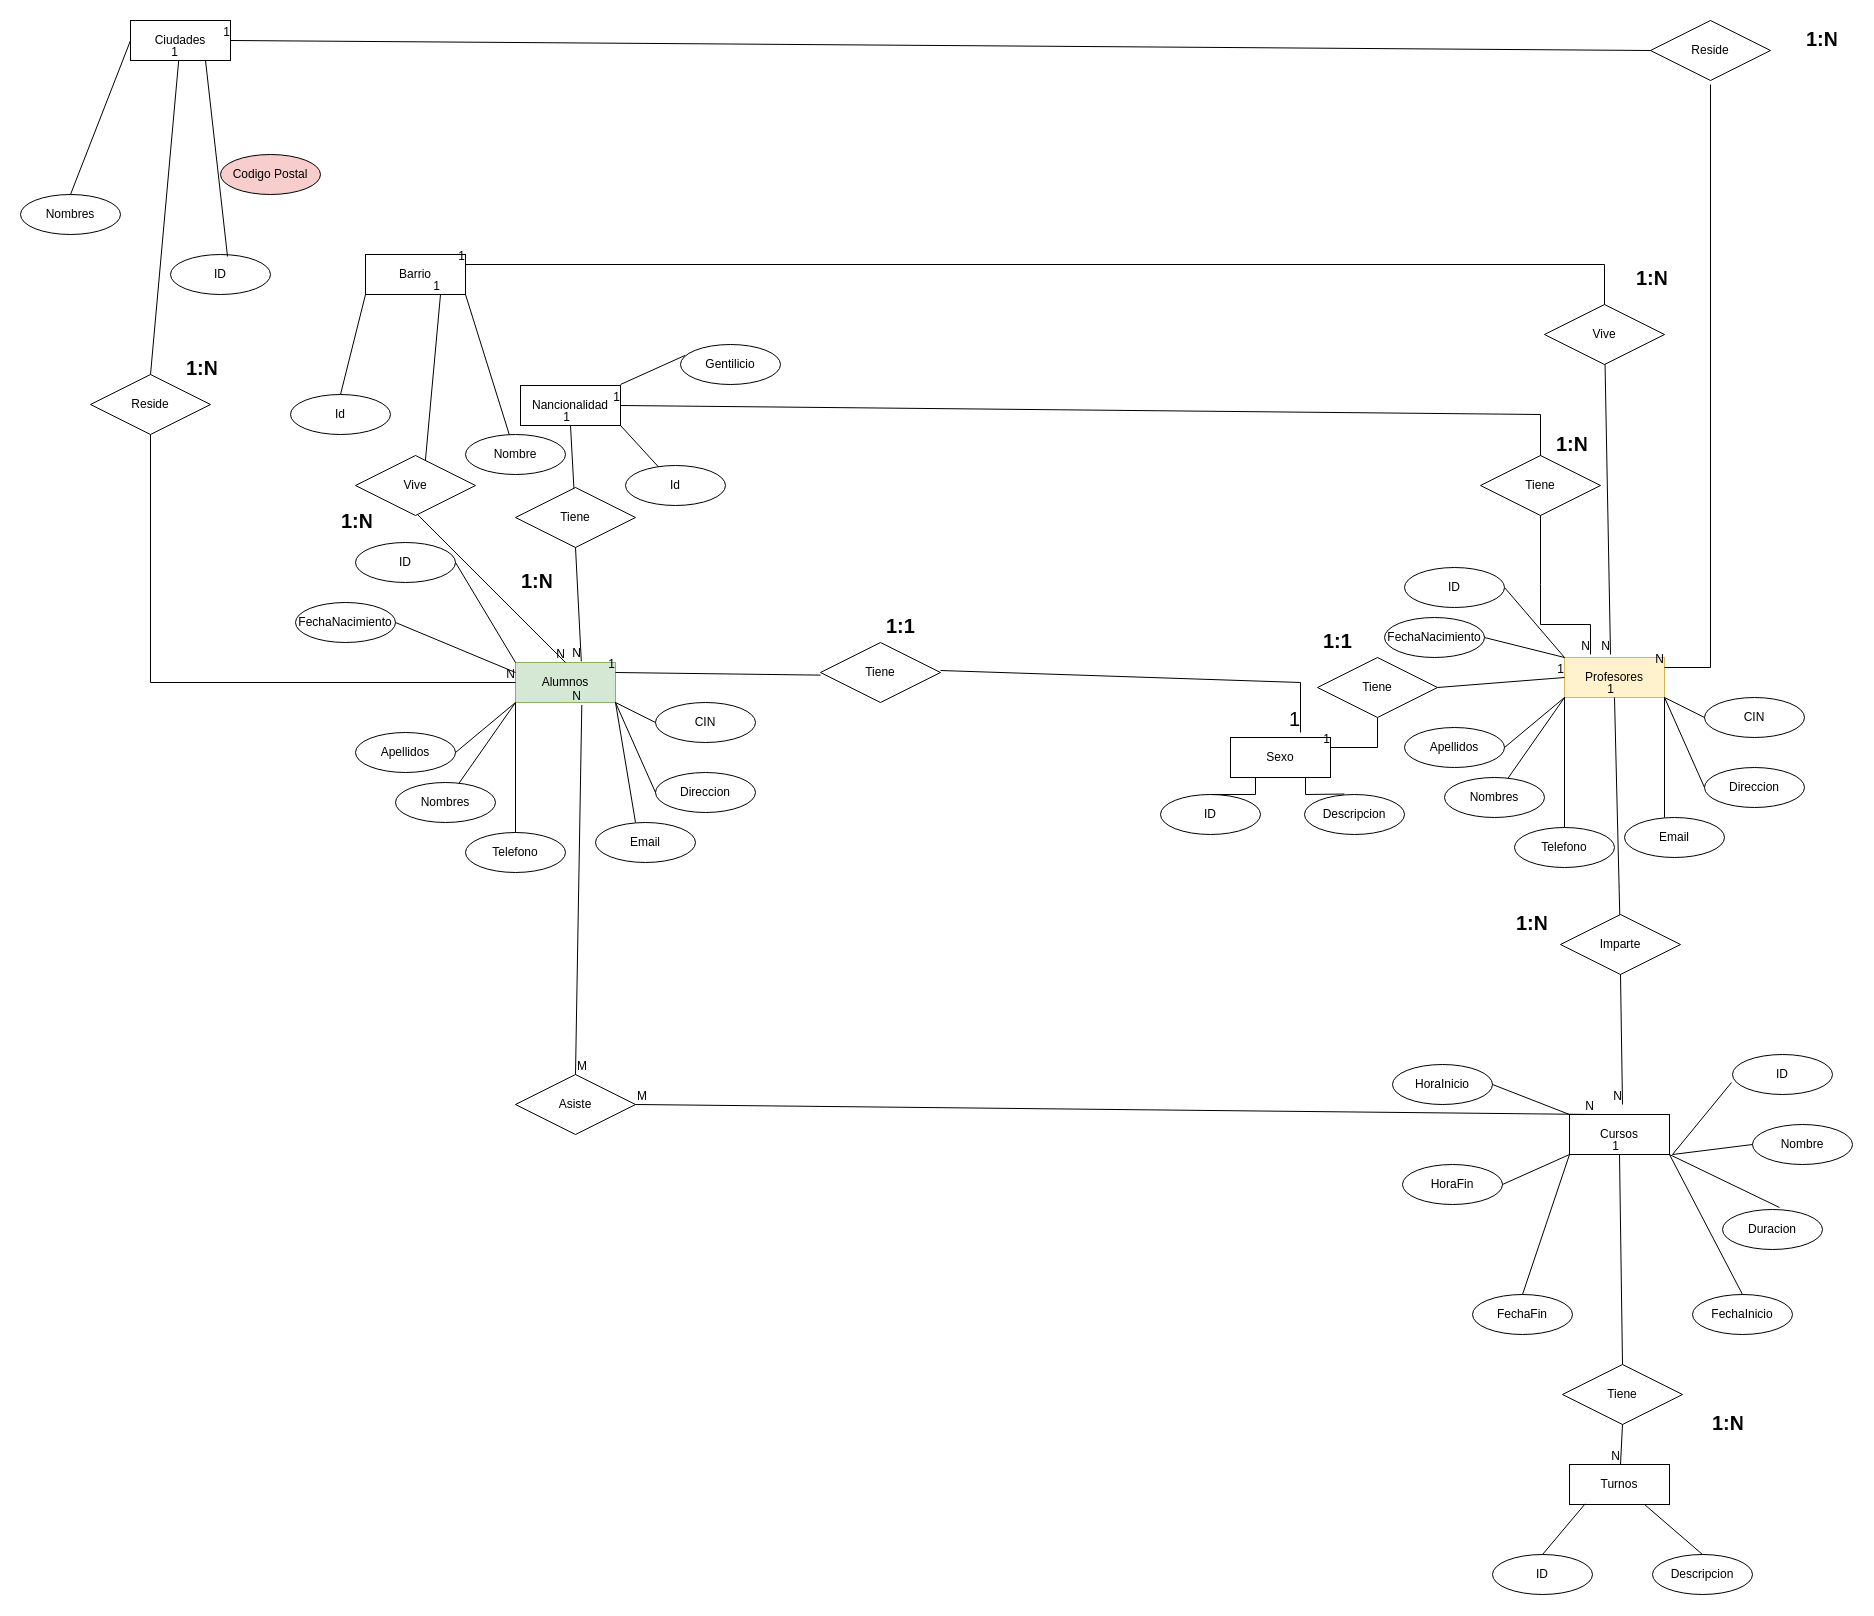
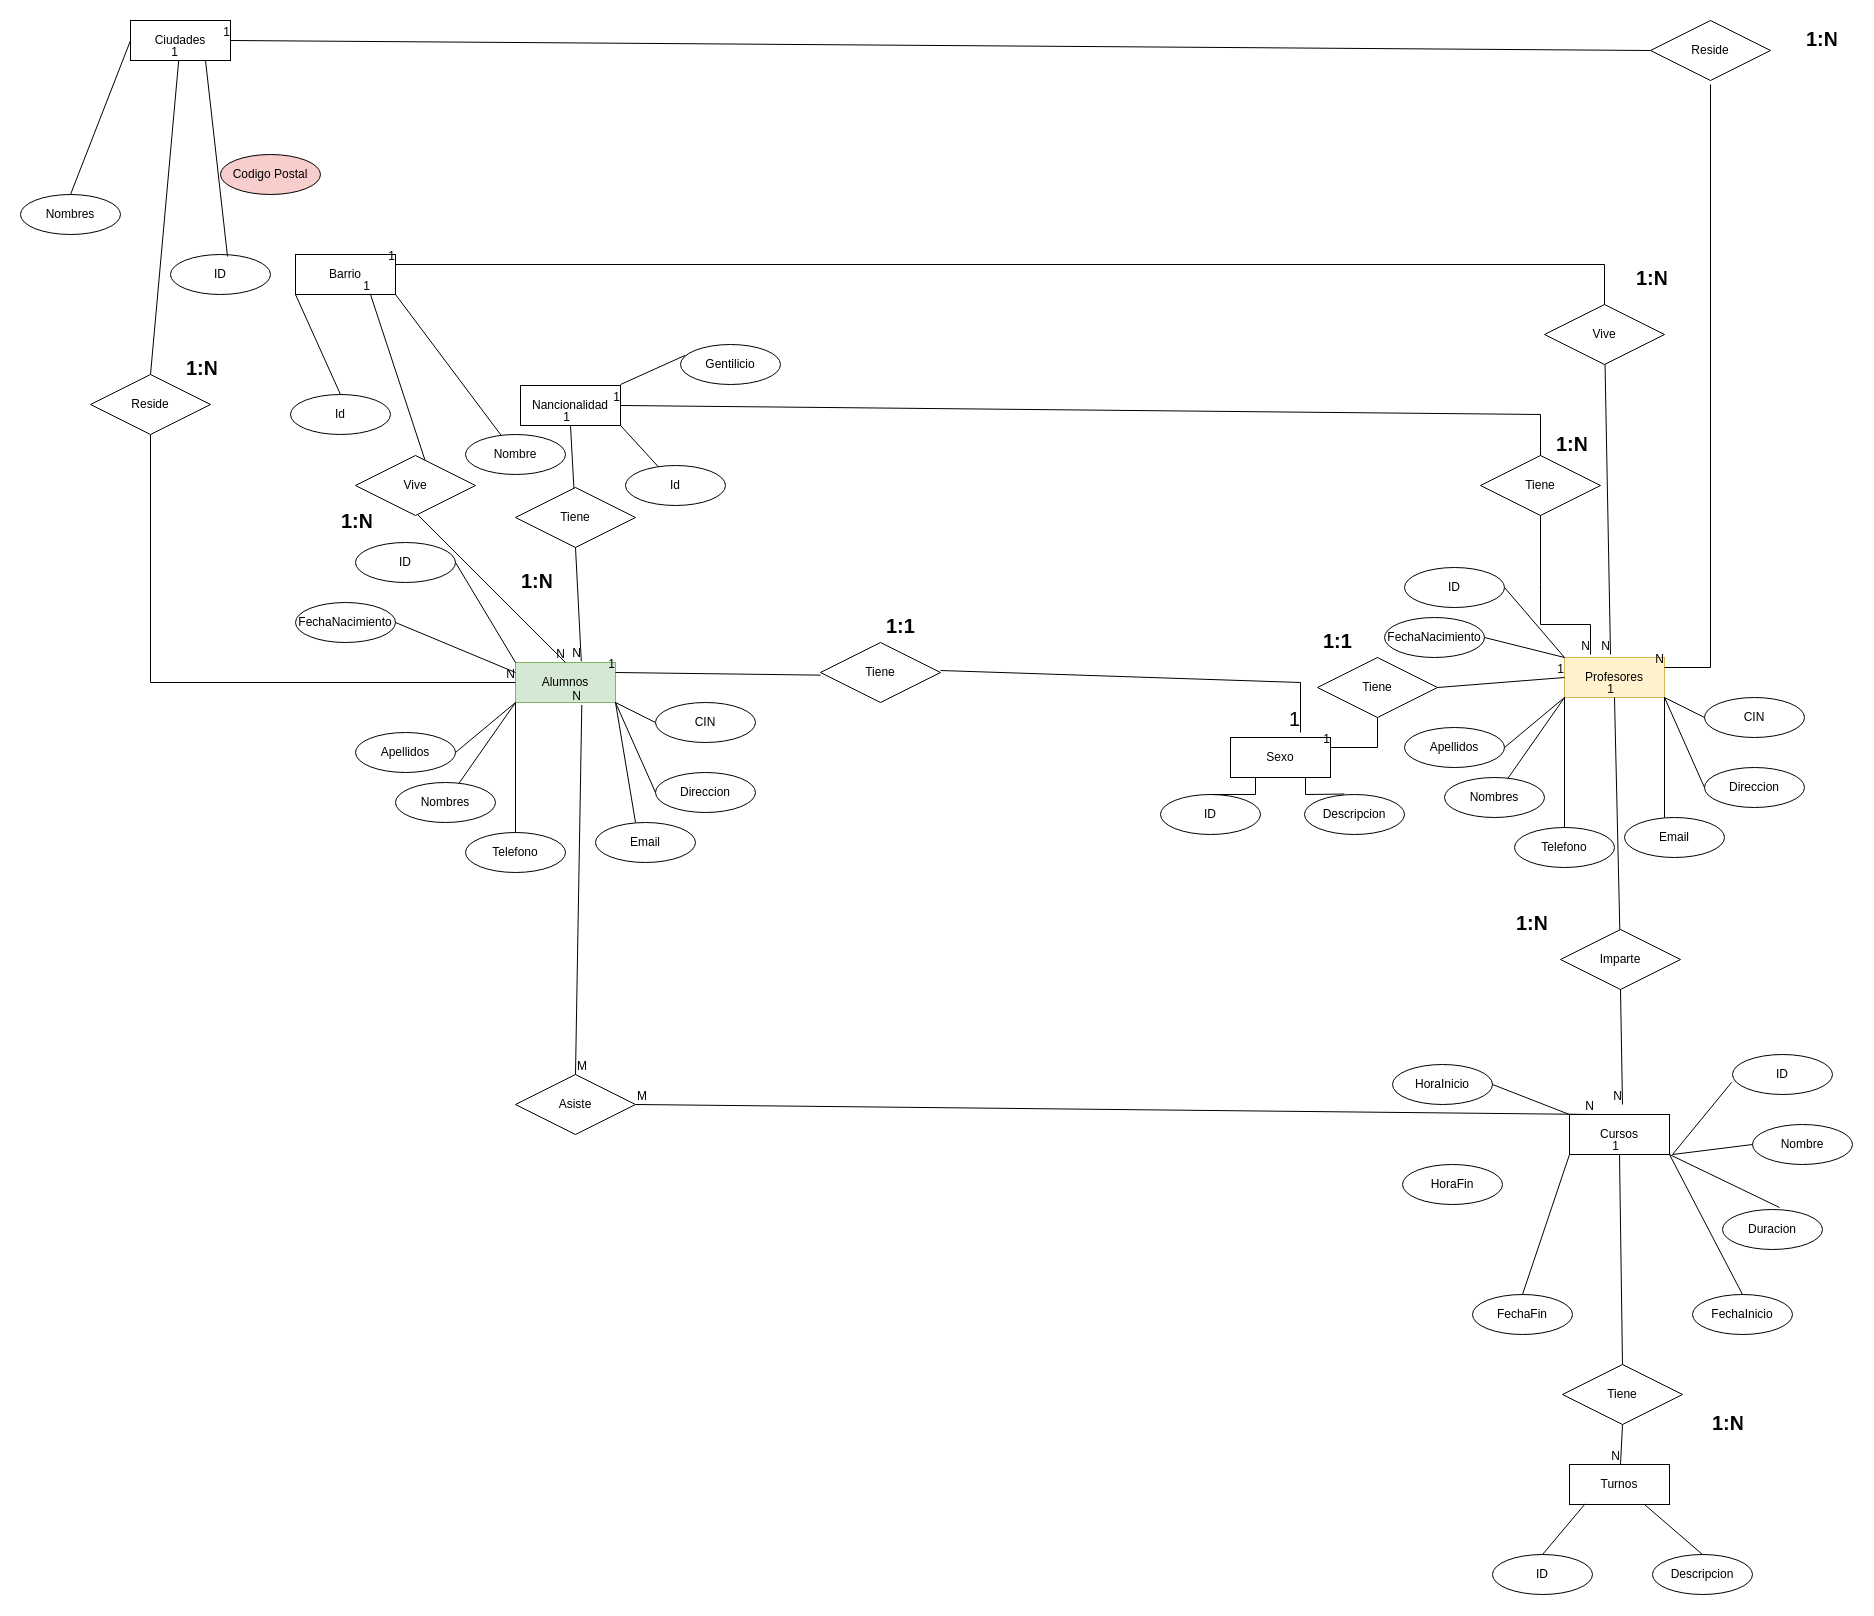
node "Barrio": moved (416, 275) -> (346, 275)
node "Imparte": moved (1621, 945) -> (1621, 960)
edge "Cursos" -- "HoraFin": removed
